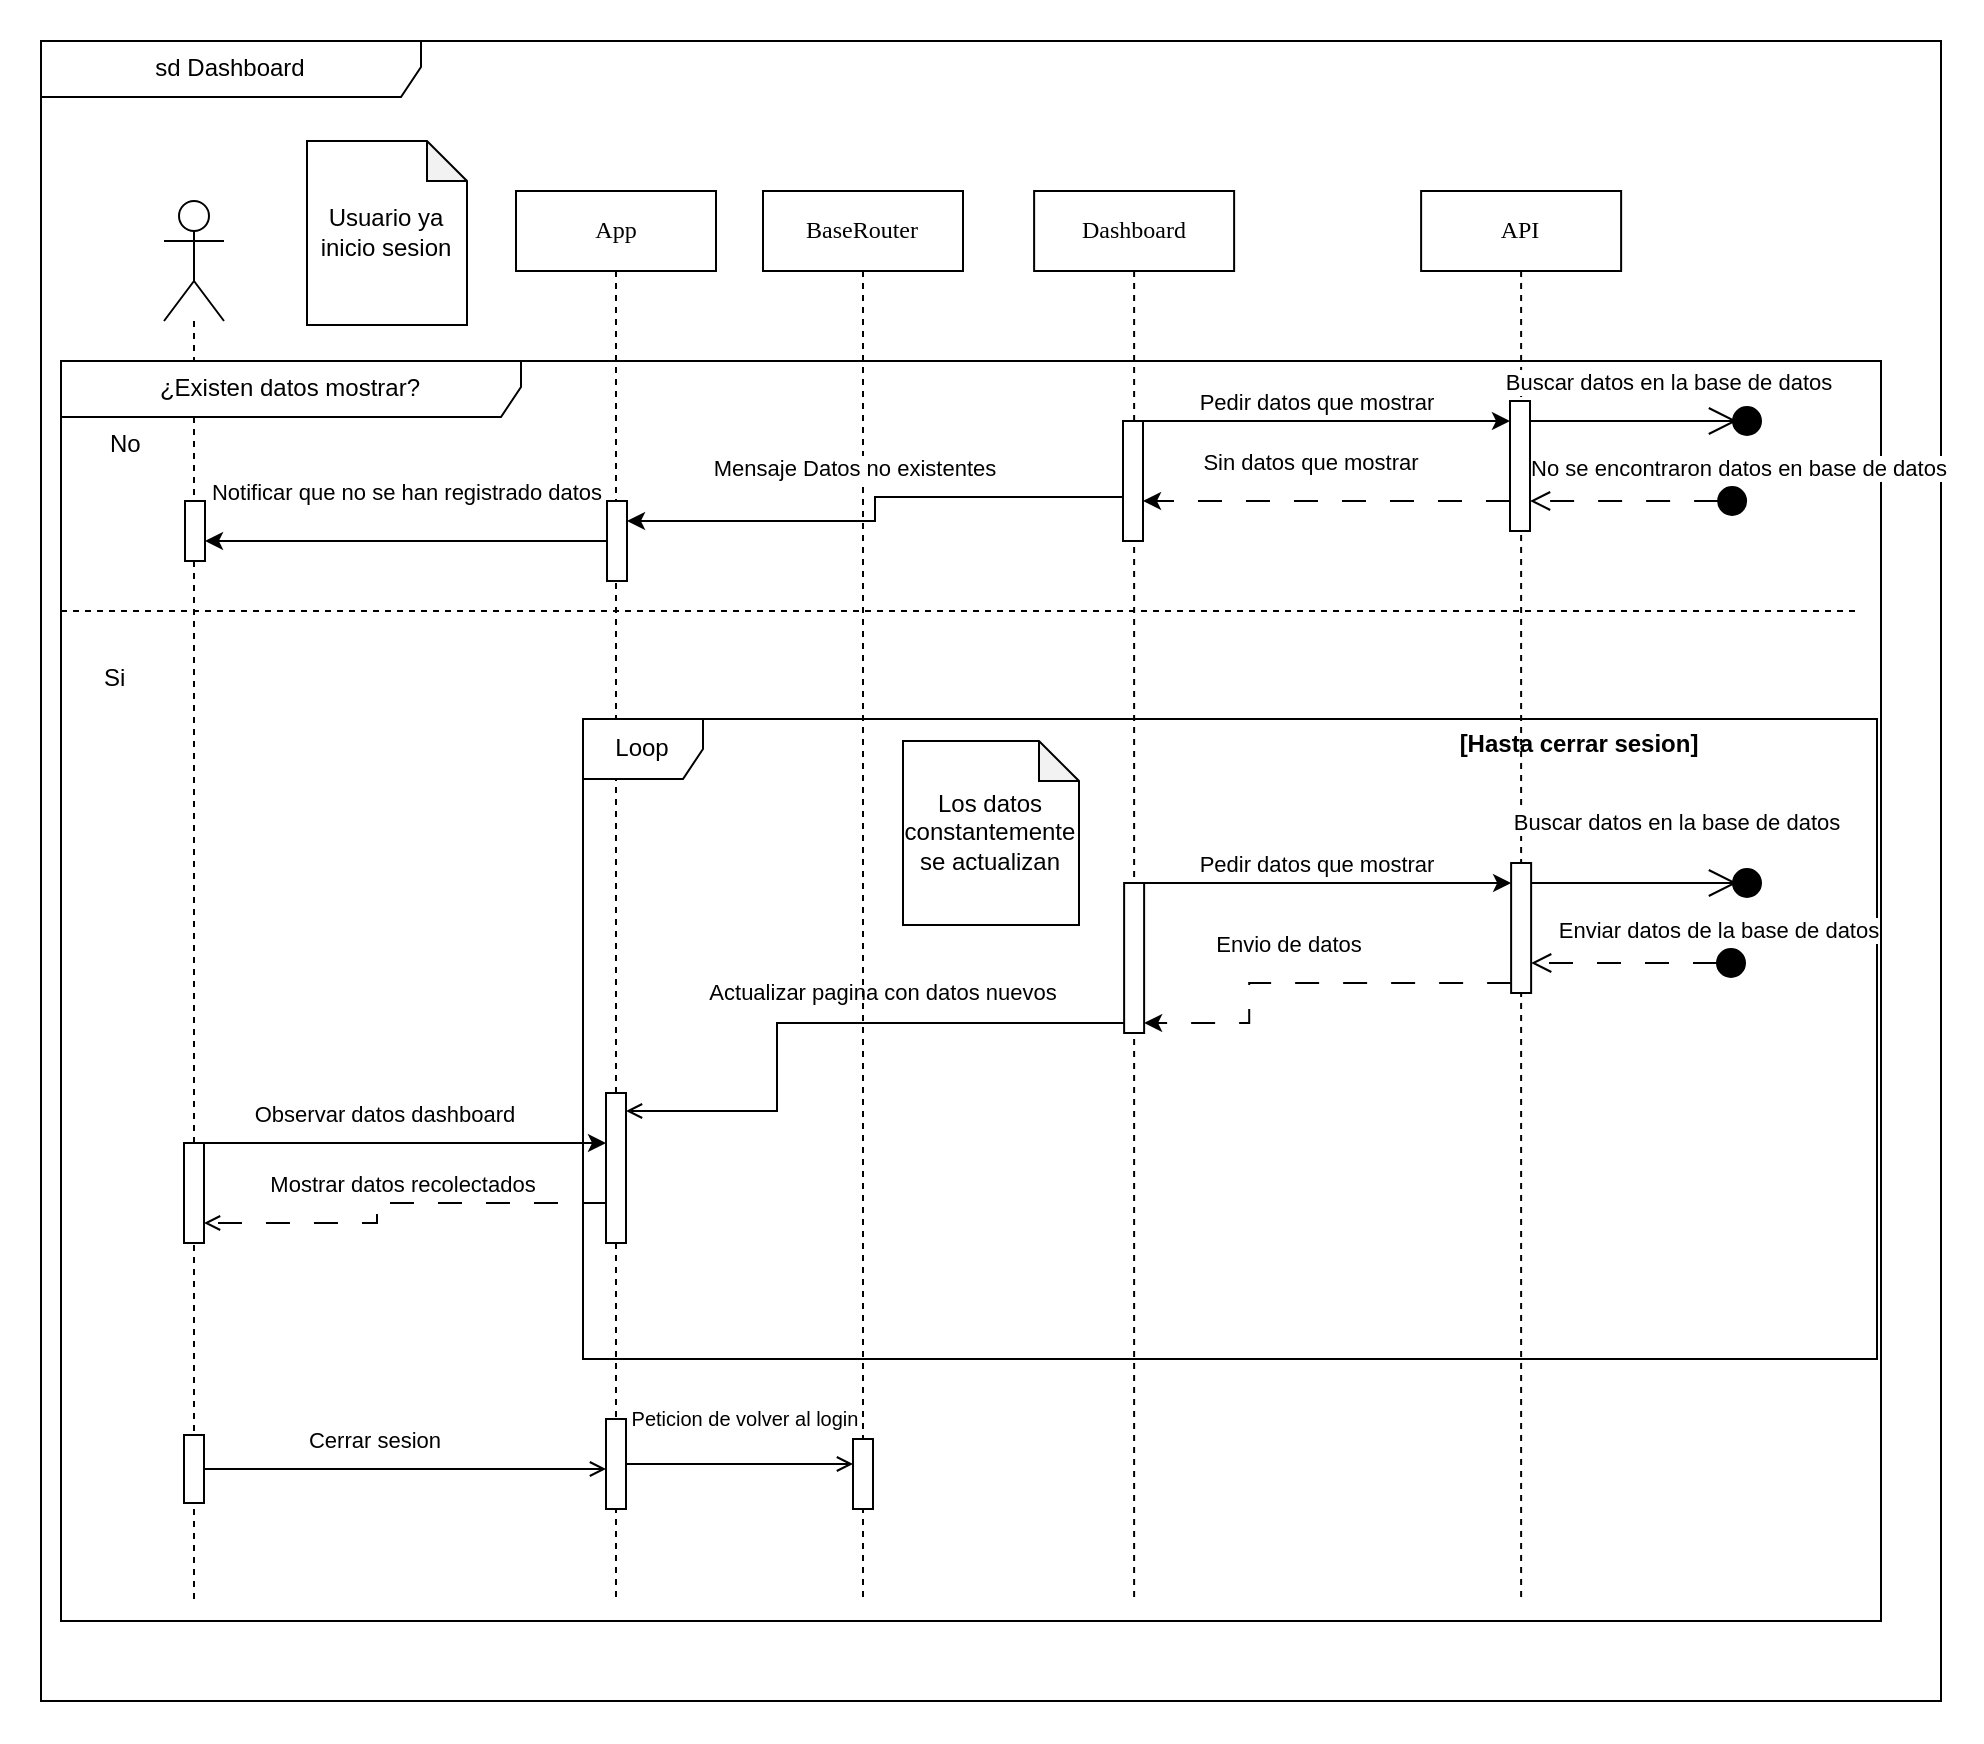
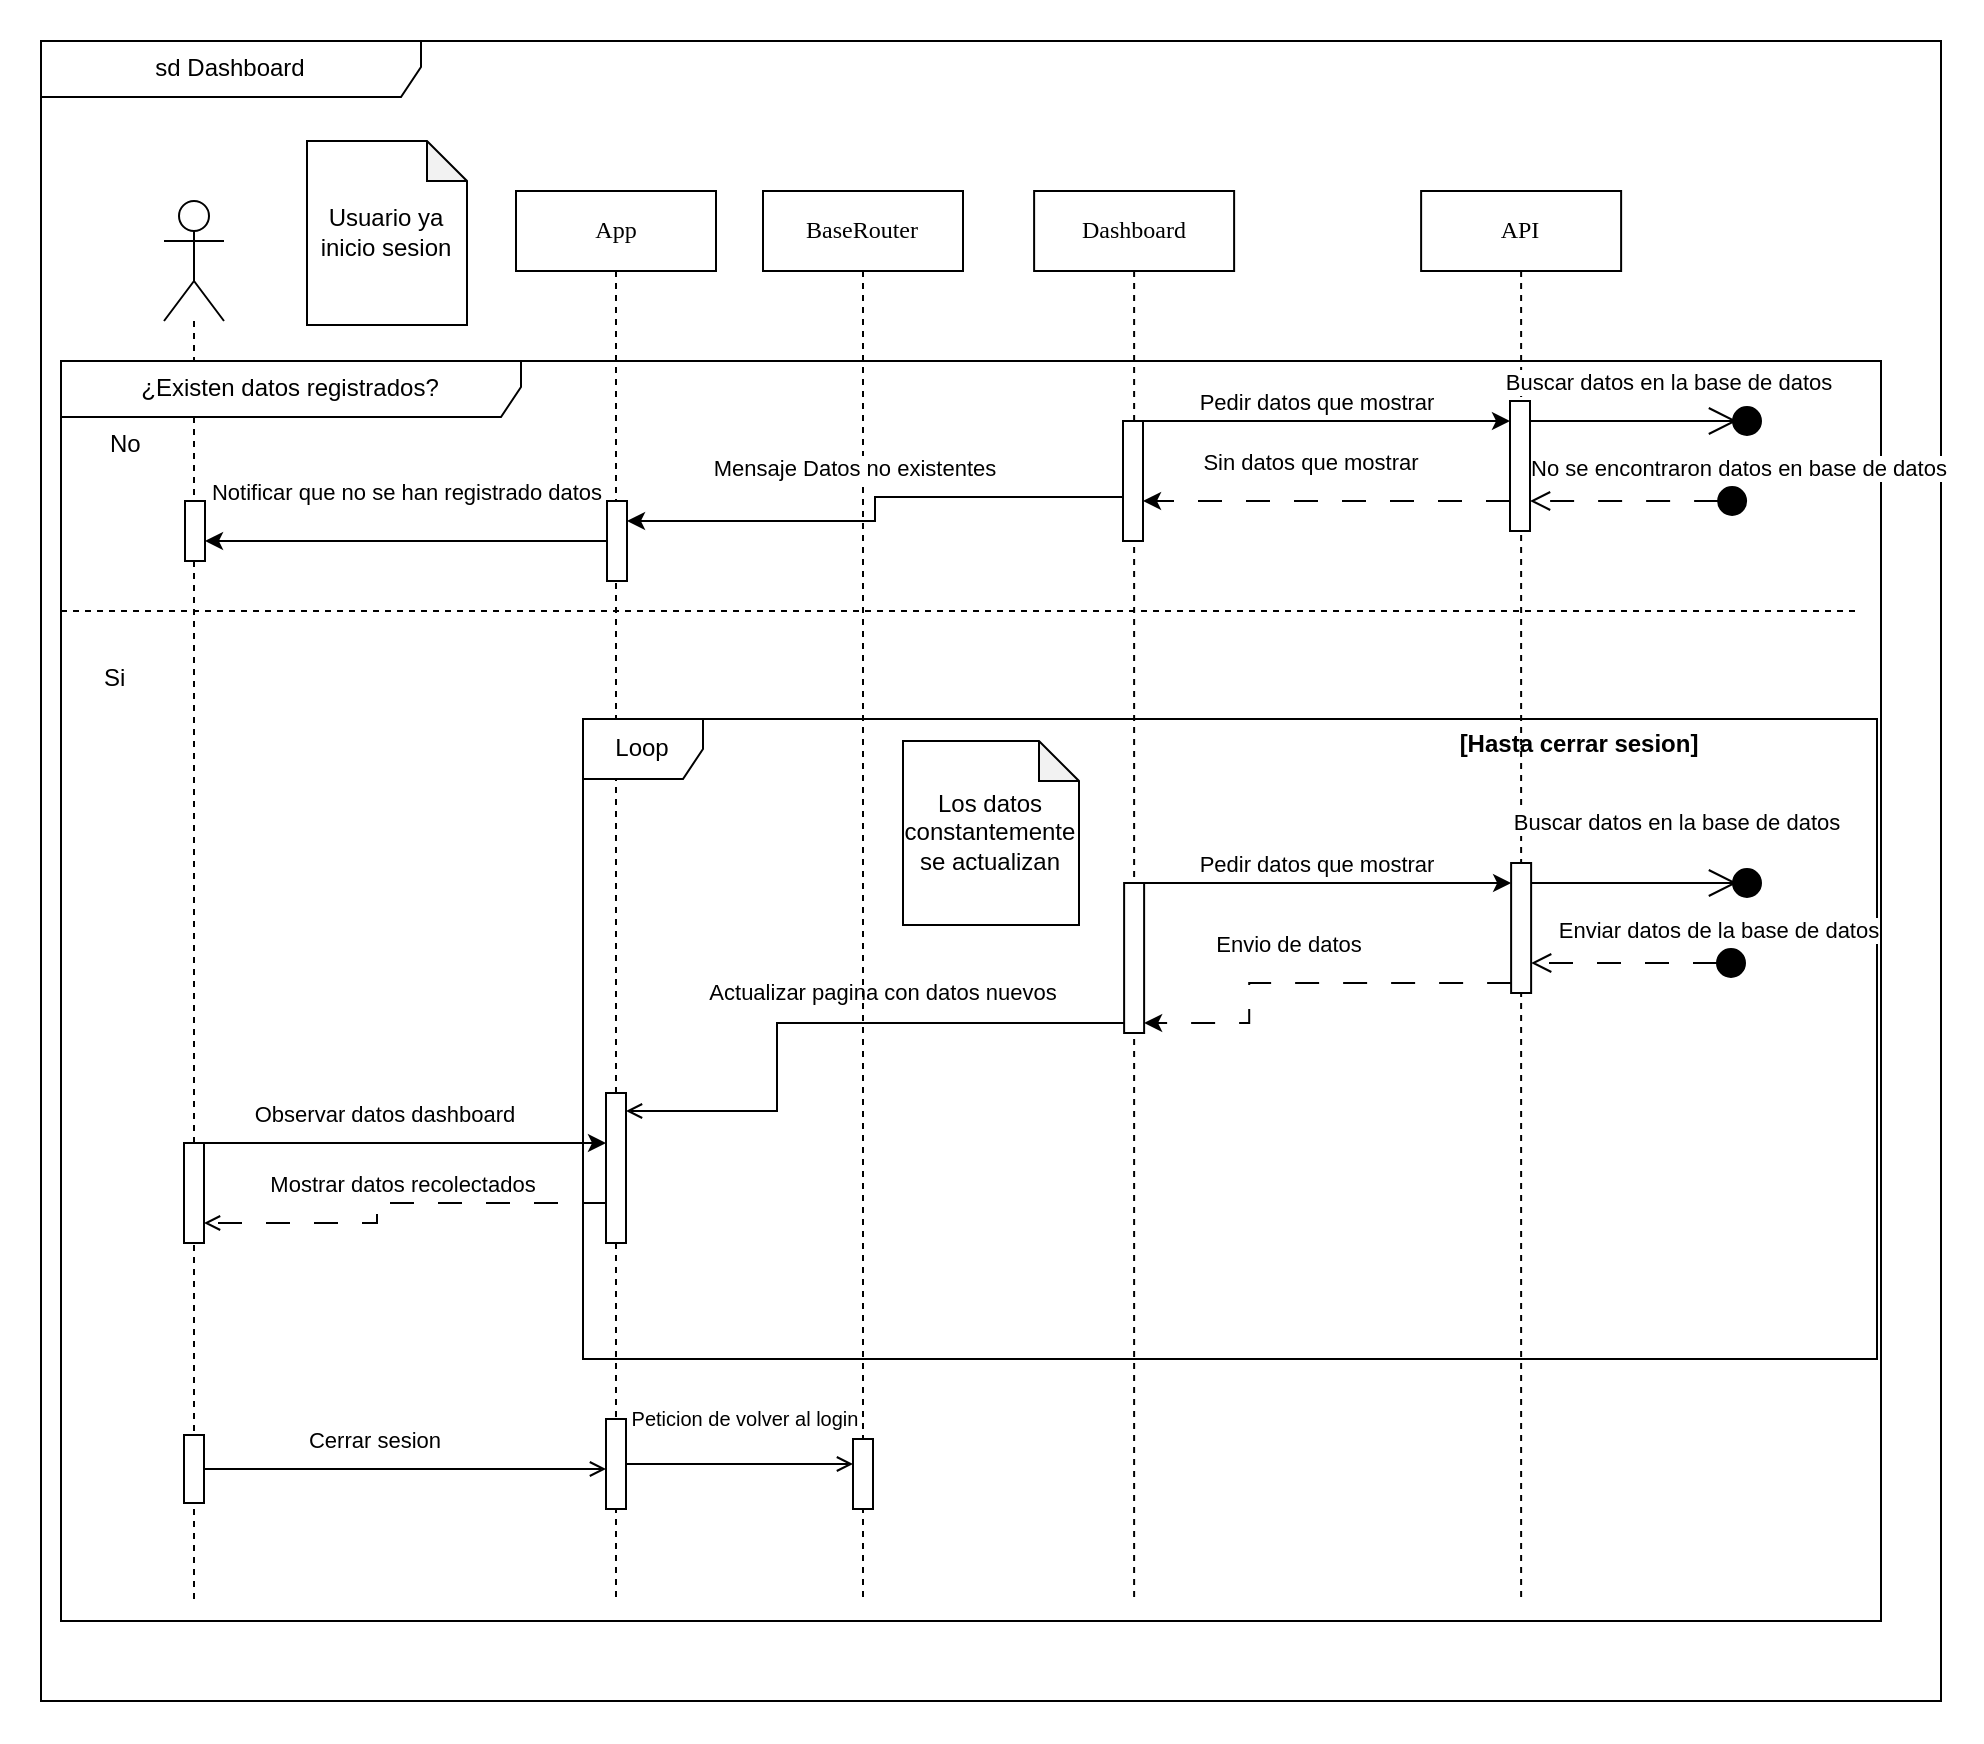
node "¿Existen datos mostrar?": label "¿Existen datos mostrar?" -> "¿Existen datos registrados?"
